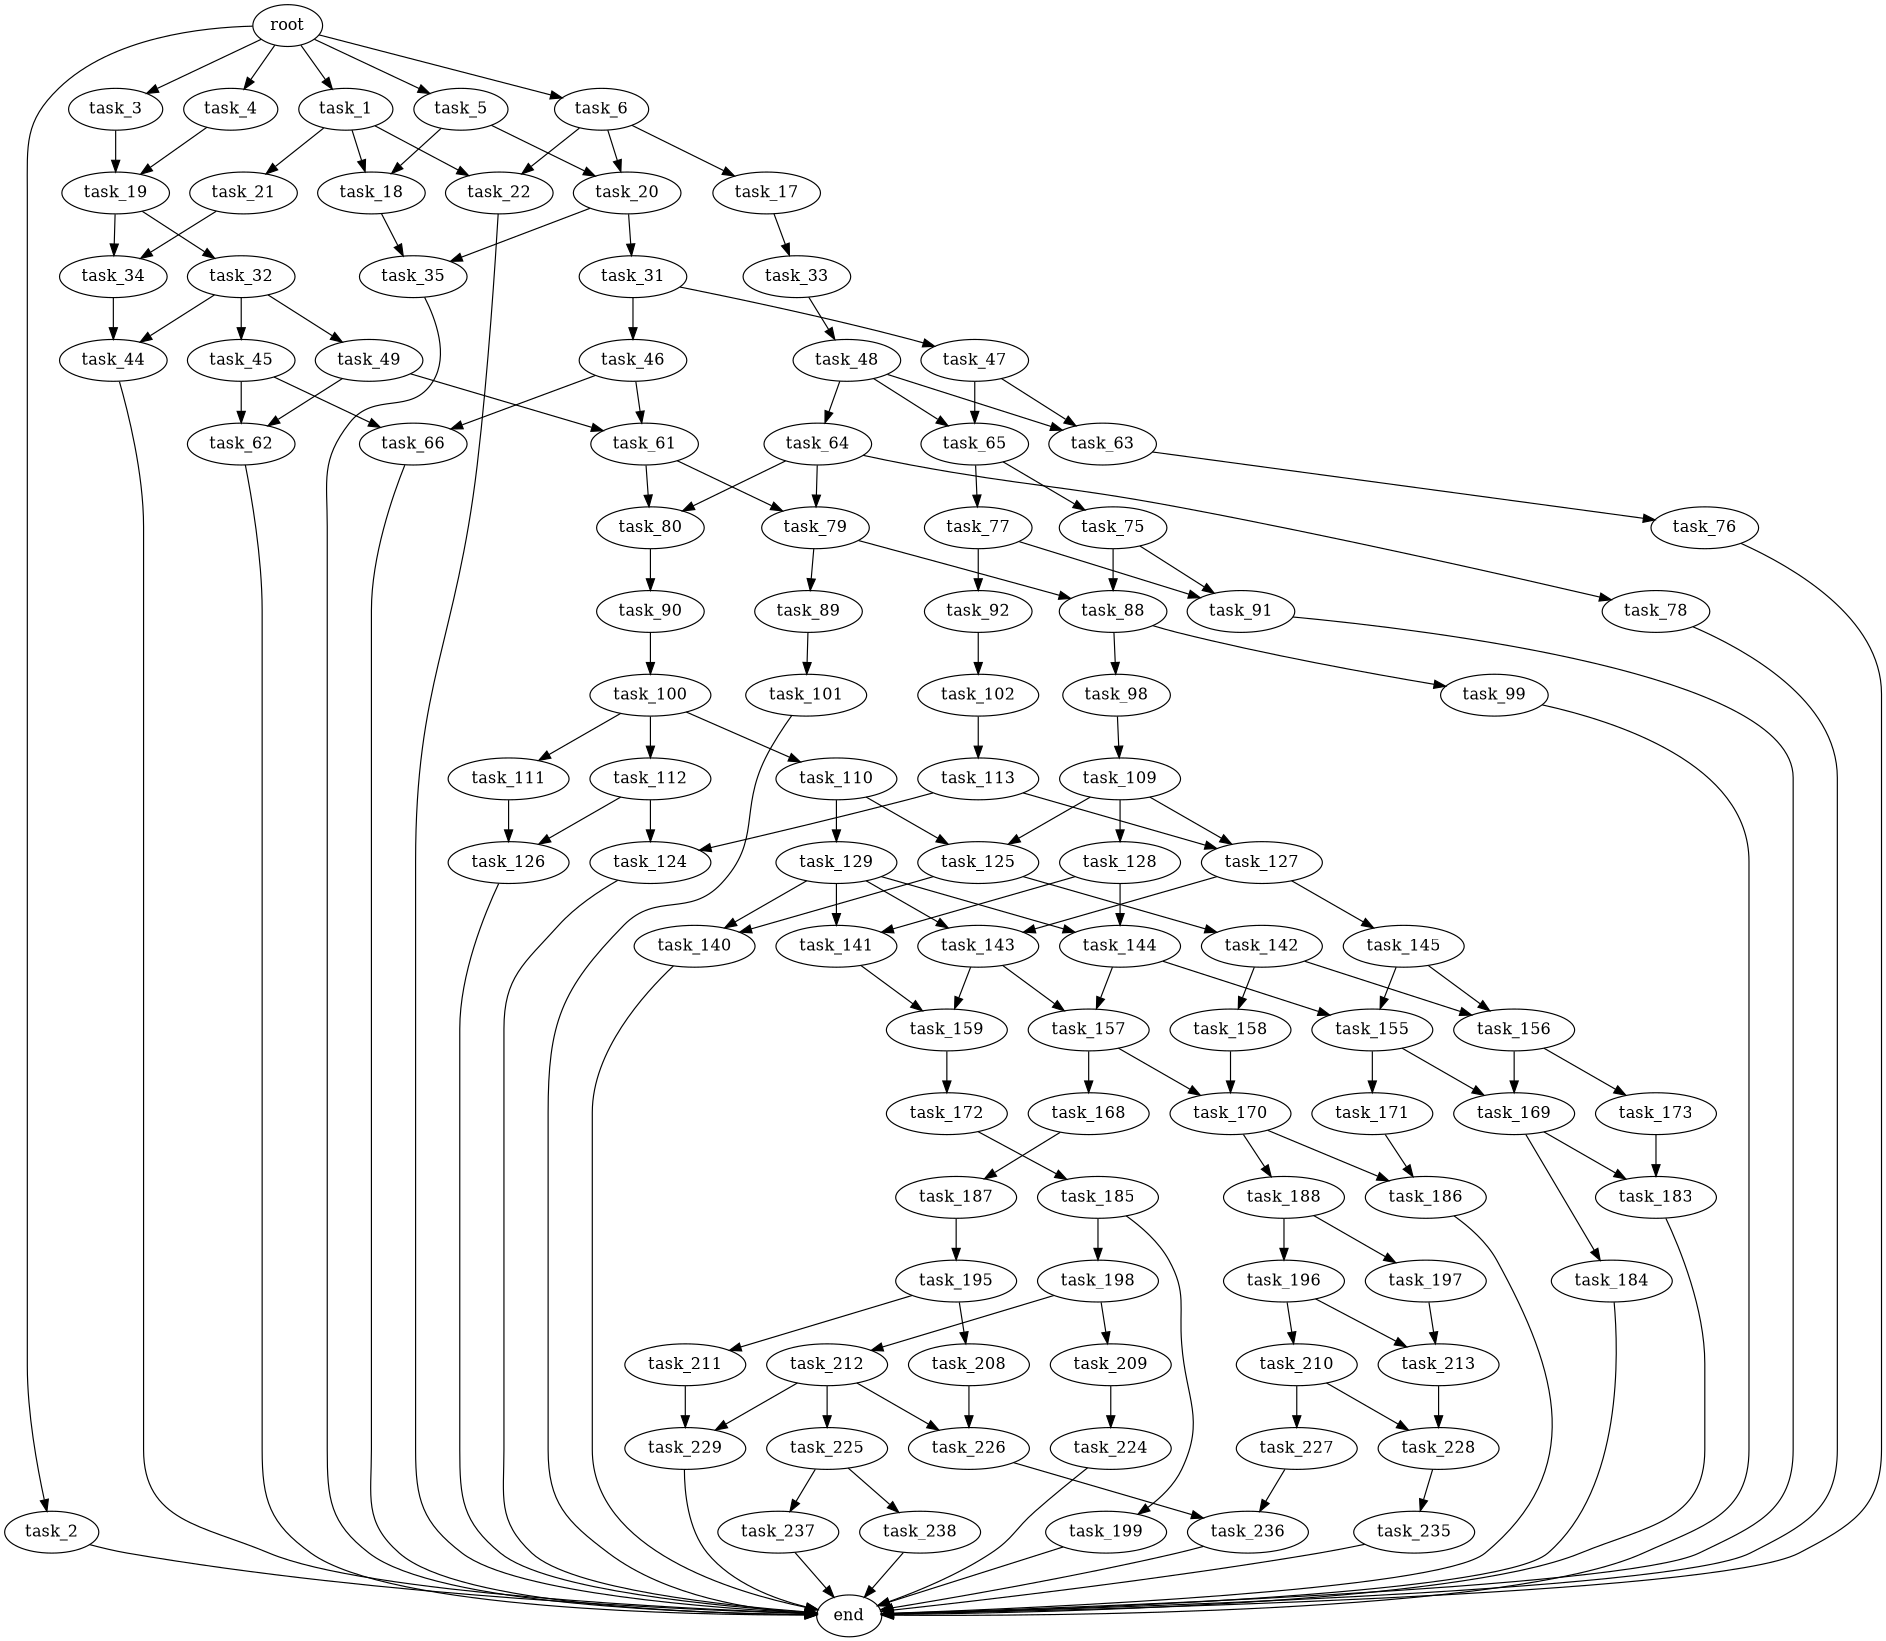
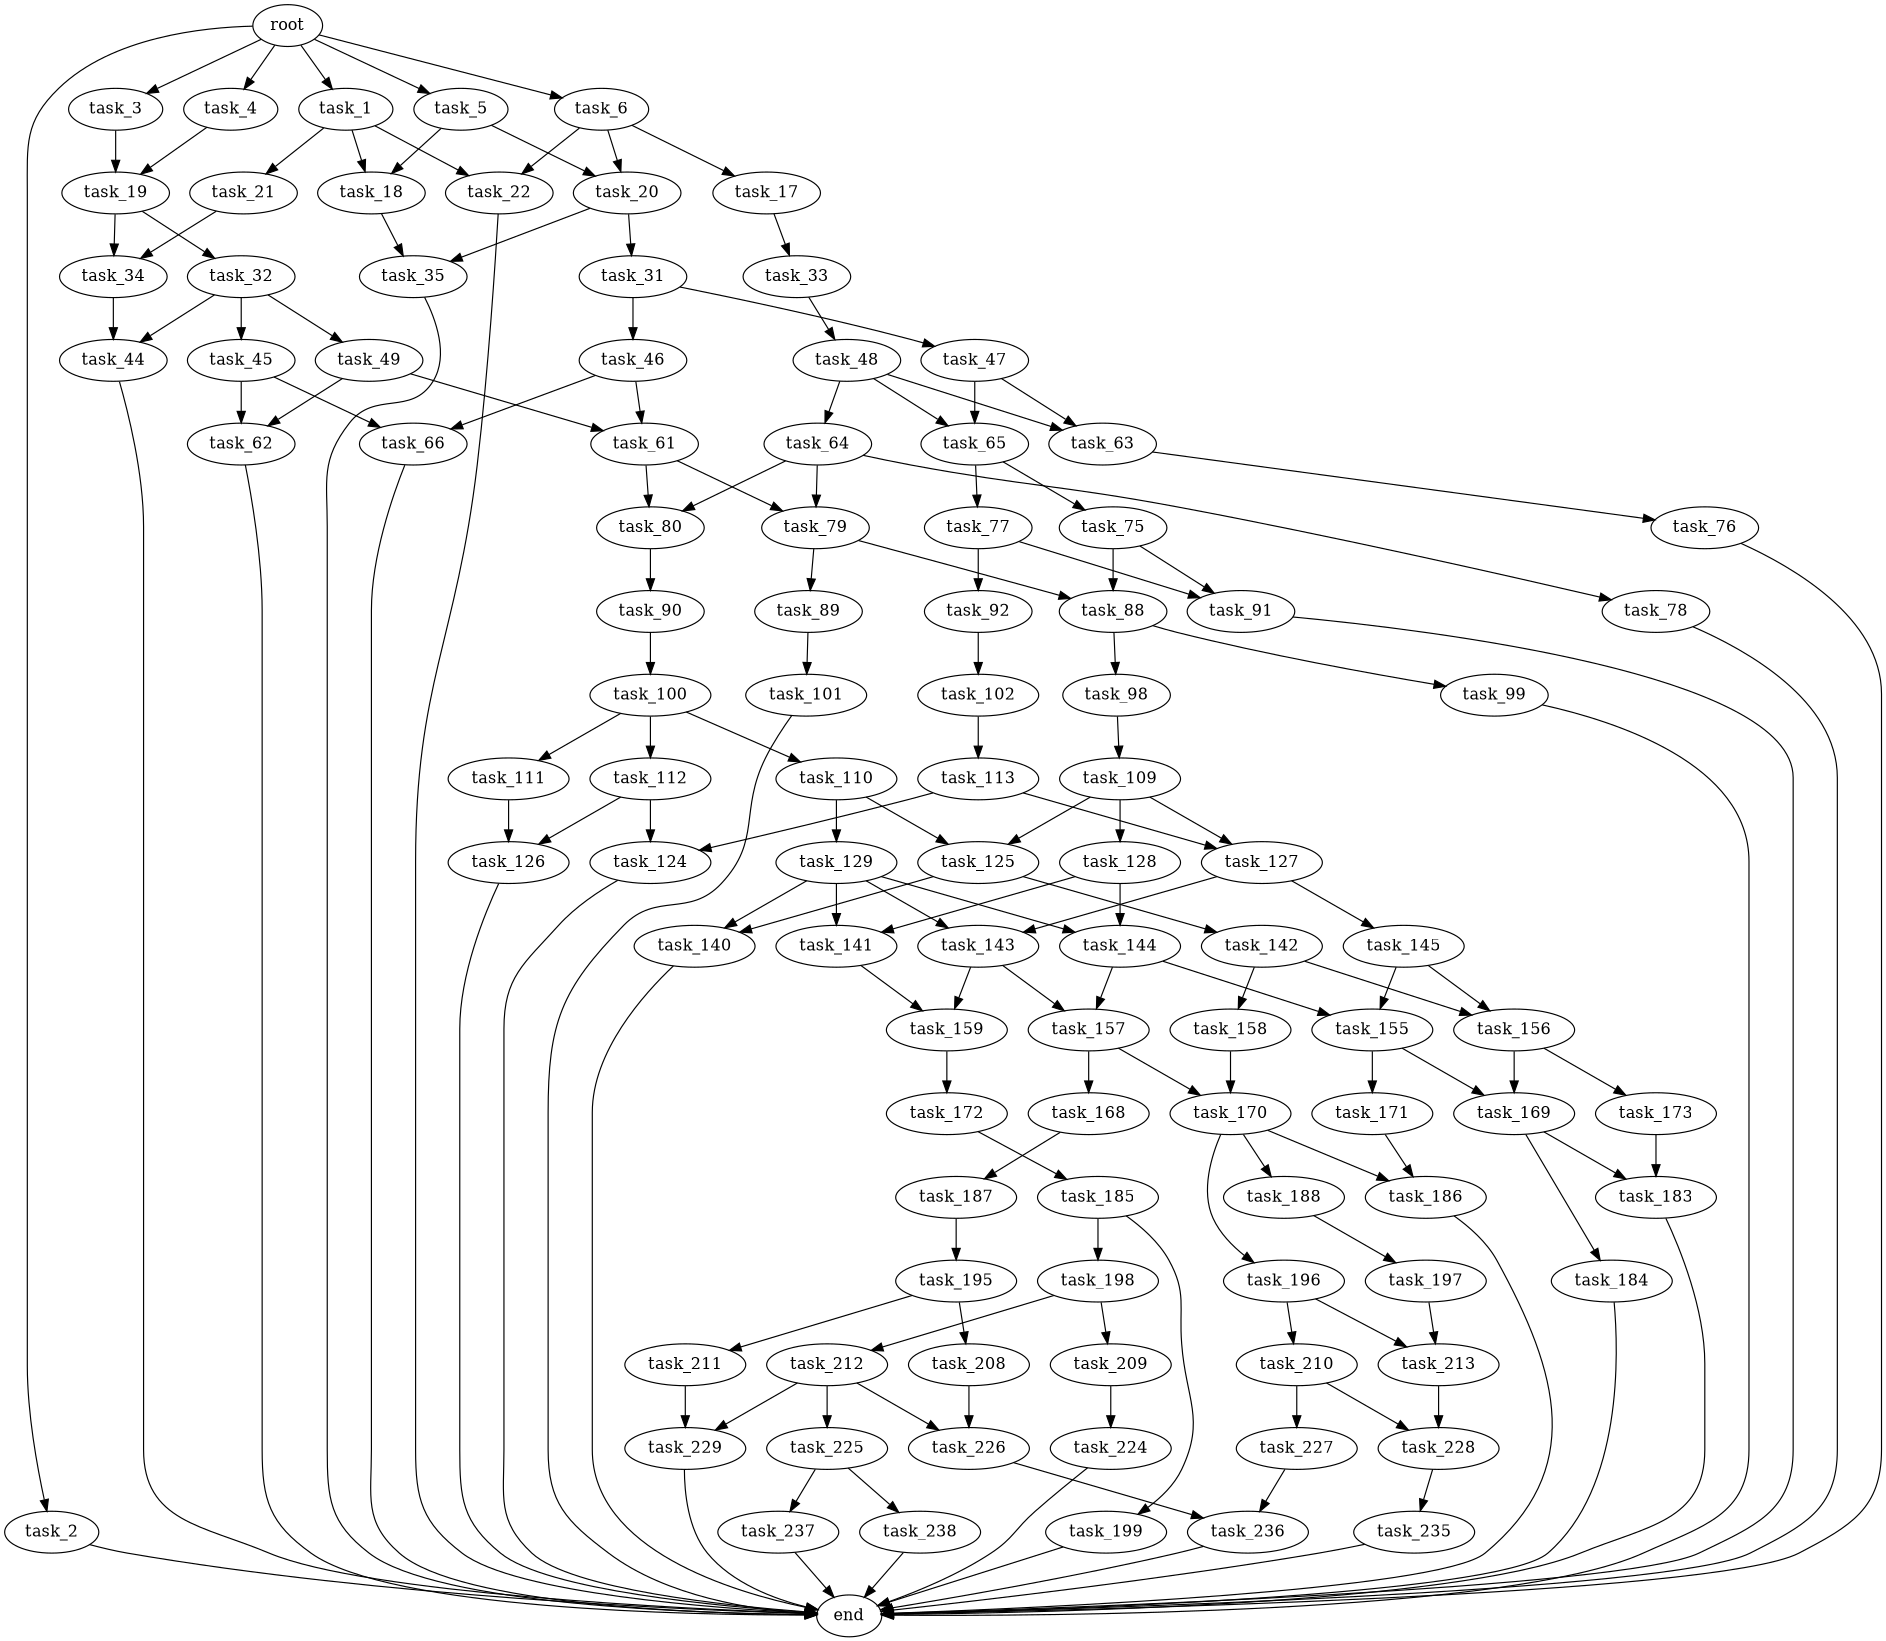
edge "task_188" -> "task_196": now "task_170" -> "task_196"
